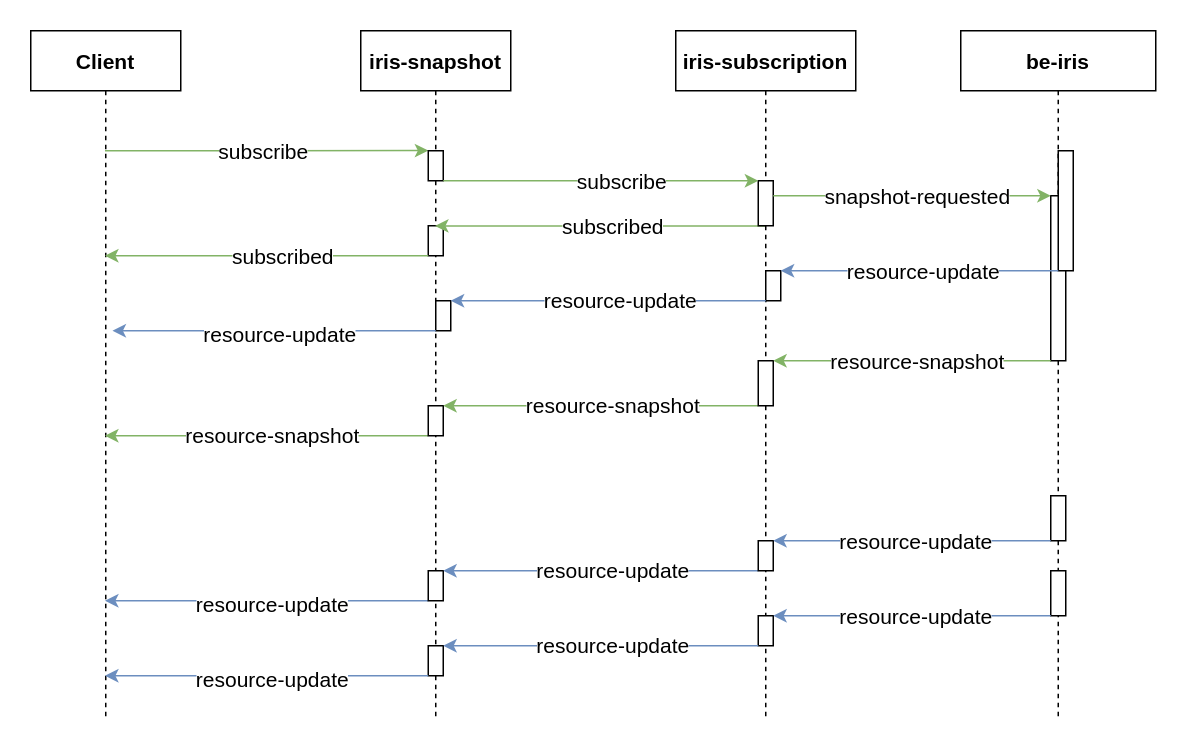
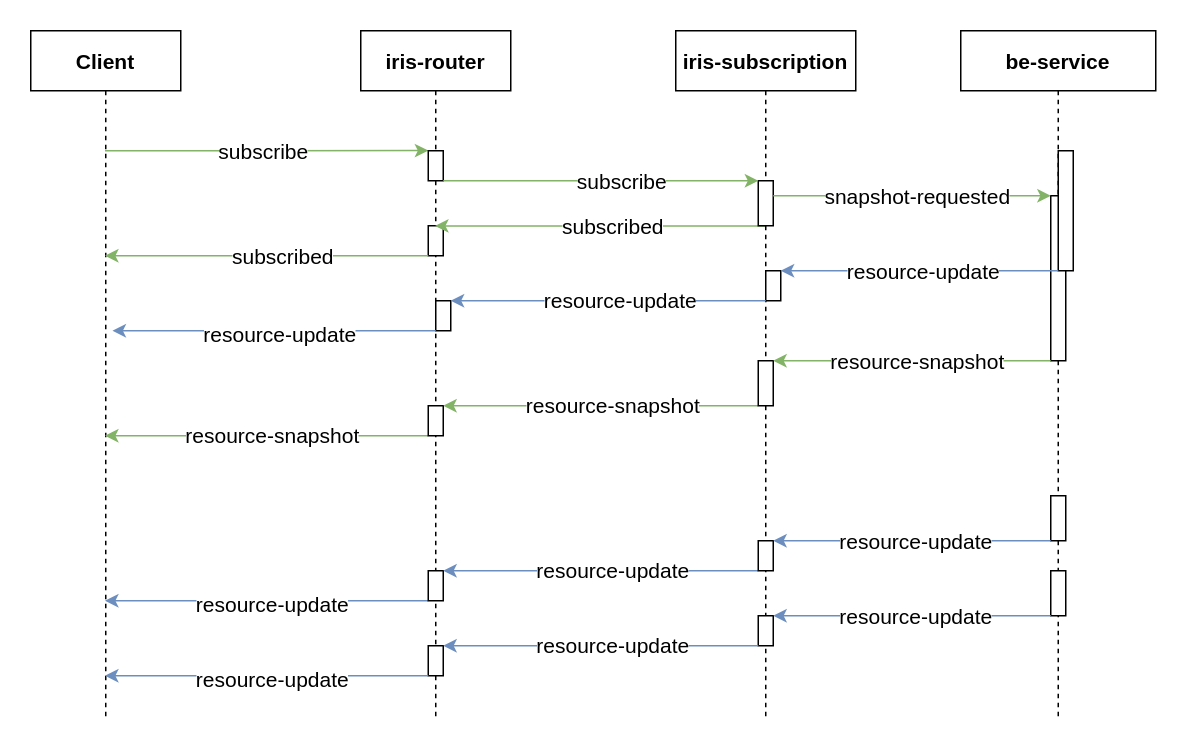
node "iris-snapshot": label "iris-snapshot" -> "iris-router"
node "be-iris": label "be-iris" -> "be-service"
